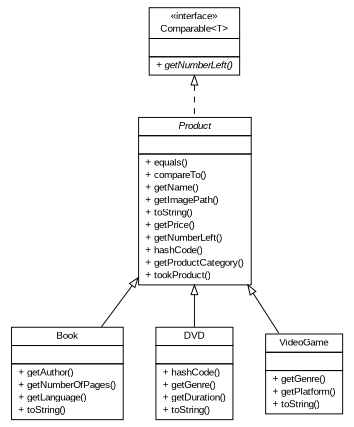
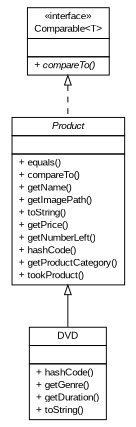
node "Comparable<T>": text "+ getNumberLeft()" -> "+ compareTo()"
node "Book": removed
node "VideoGame": removed
